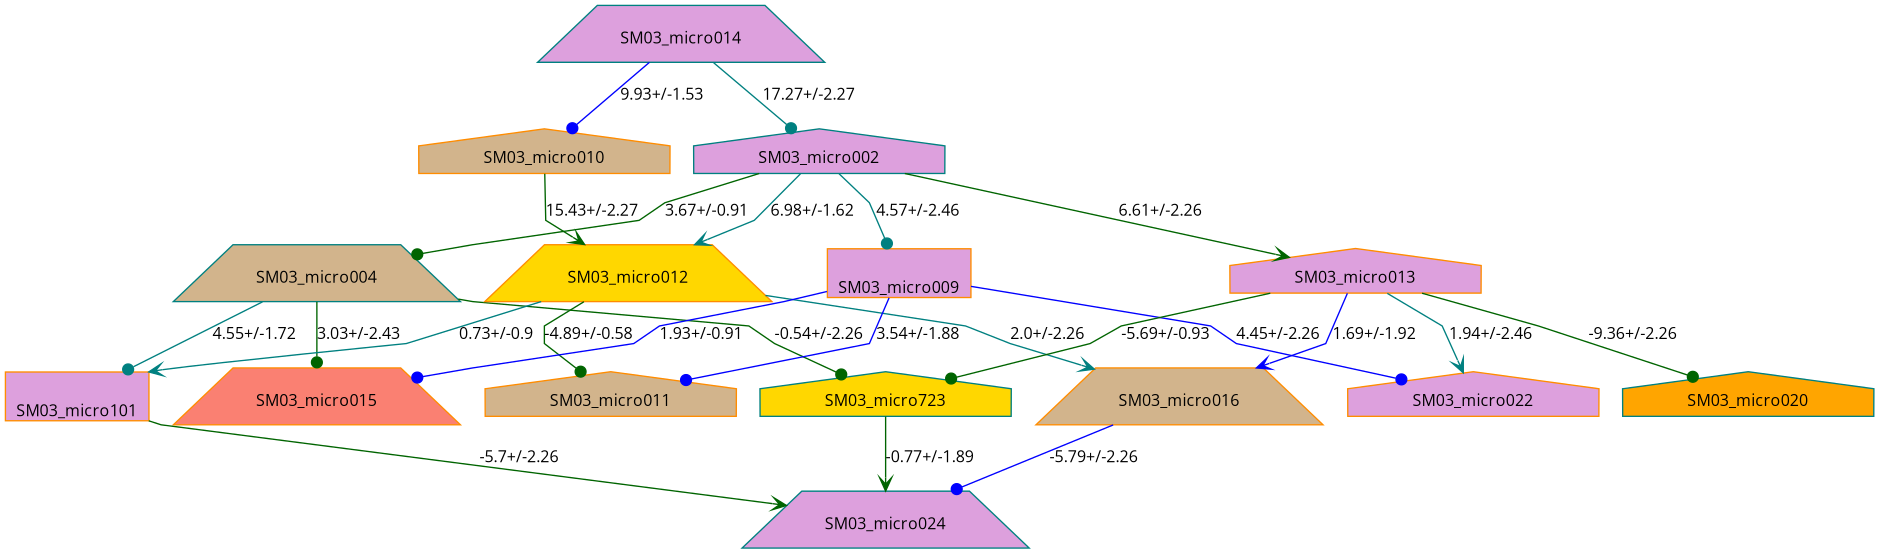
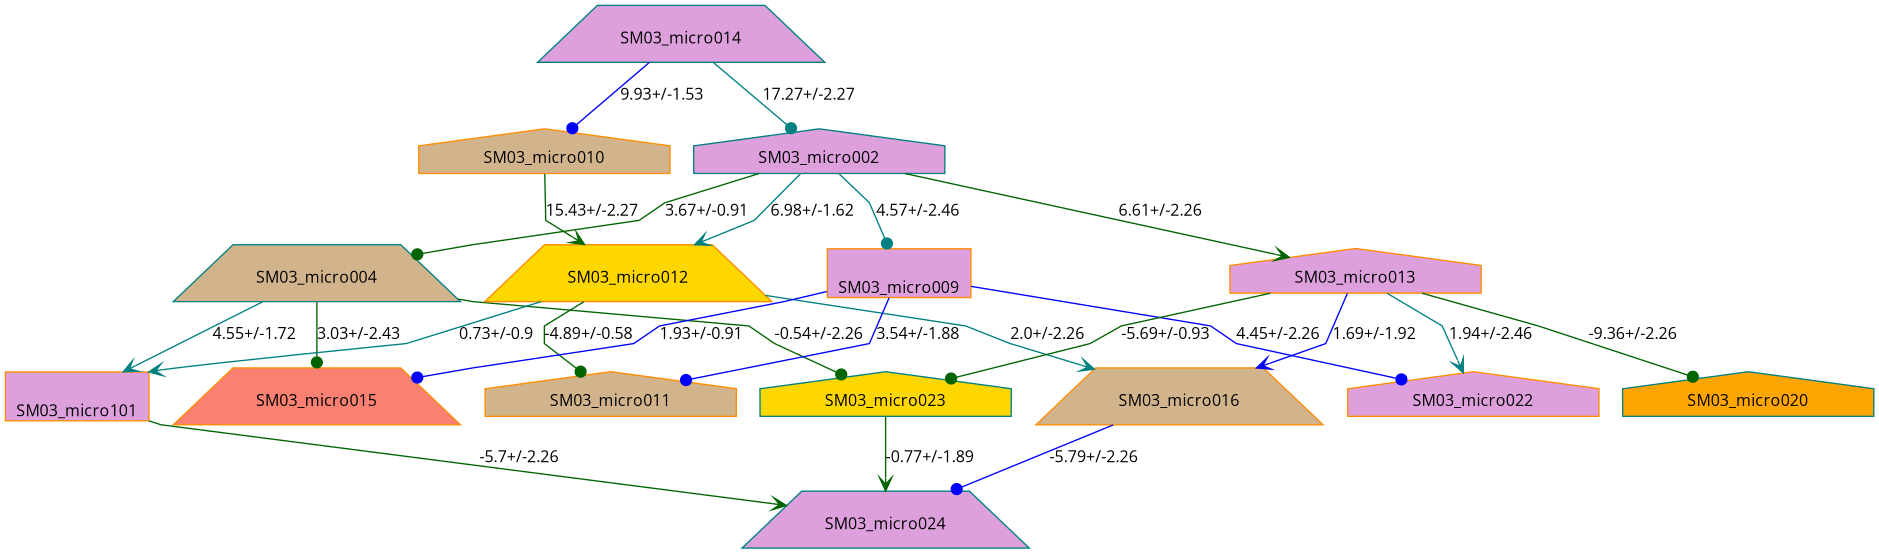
edge "SM03_micro004" -> "SM03_micro101": arrowhead dot -> vee
node "SM03_micro723": label "SM03_micro723" -> "SM03_micro023"
